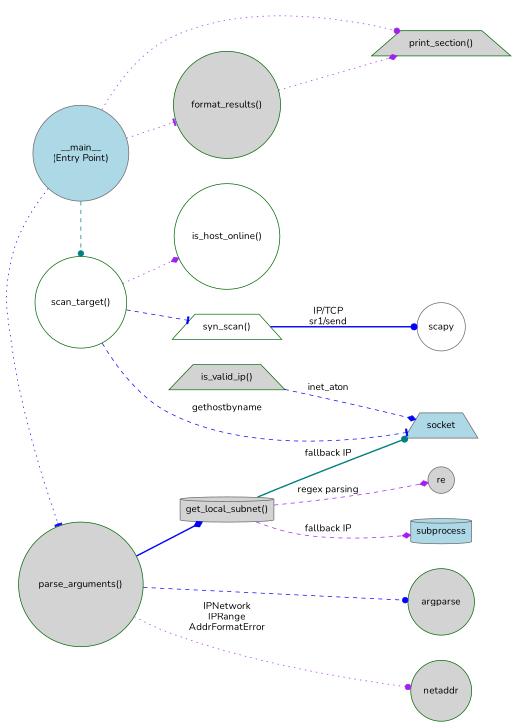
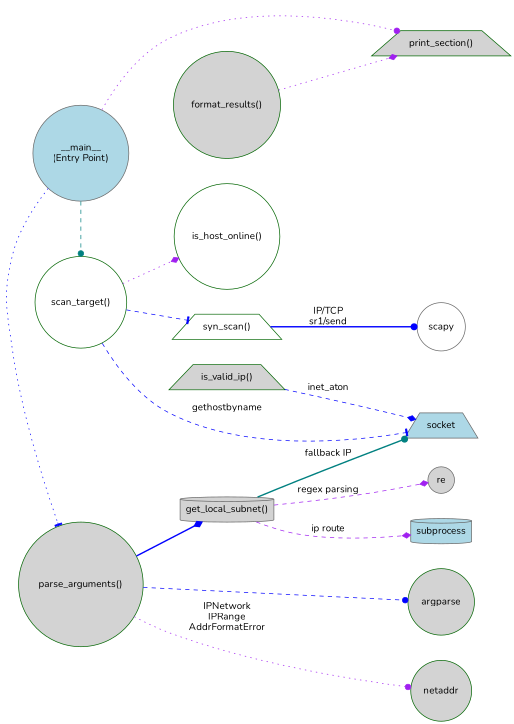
edge "__main__ (Entry Point)" -> "format_results()": removed
edge "get_local_subnet()" -> "subprocess": label "fallback IP" -> "ip route"
